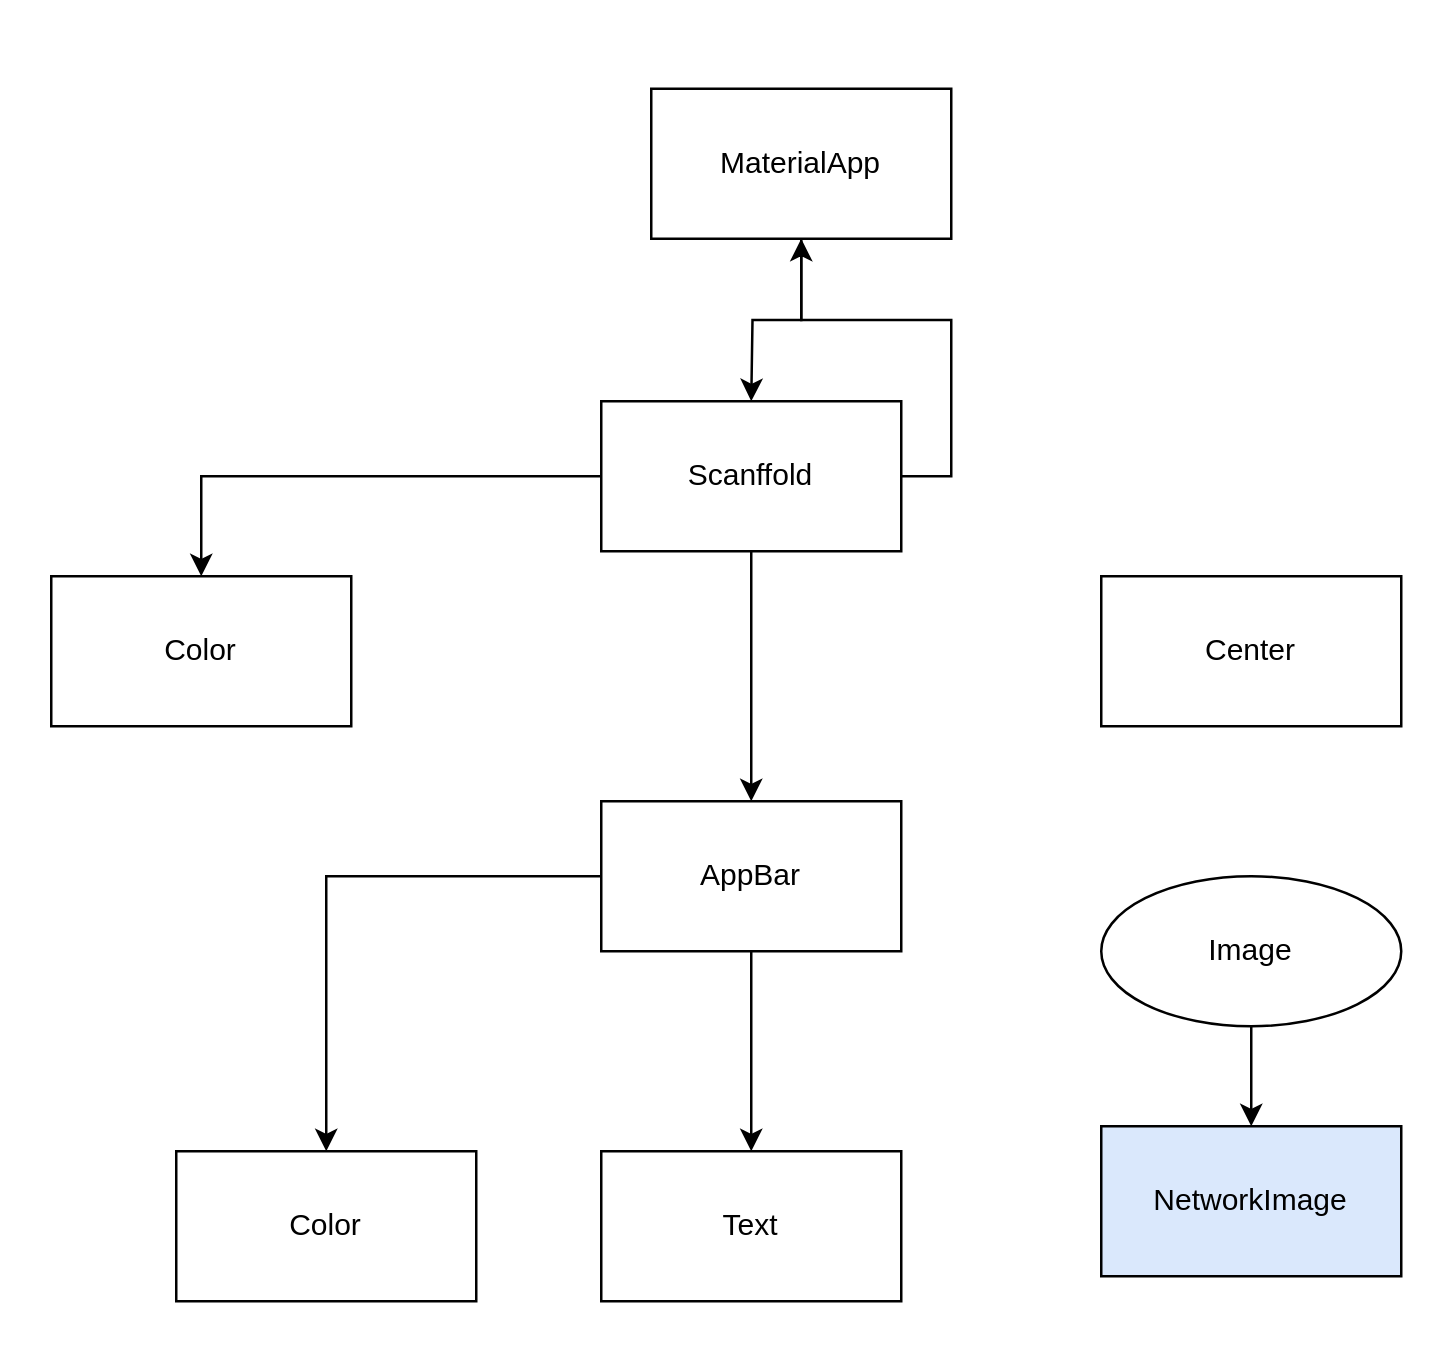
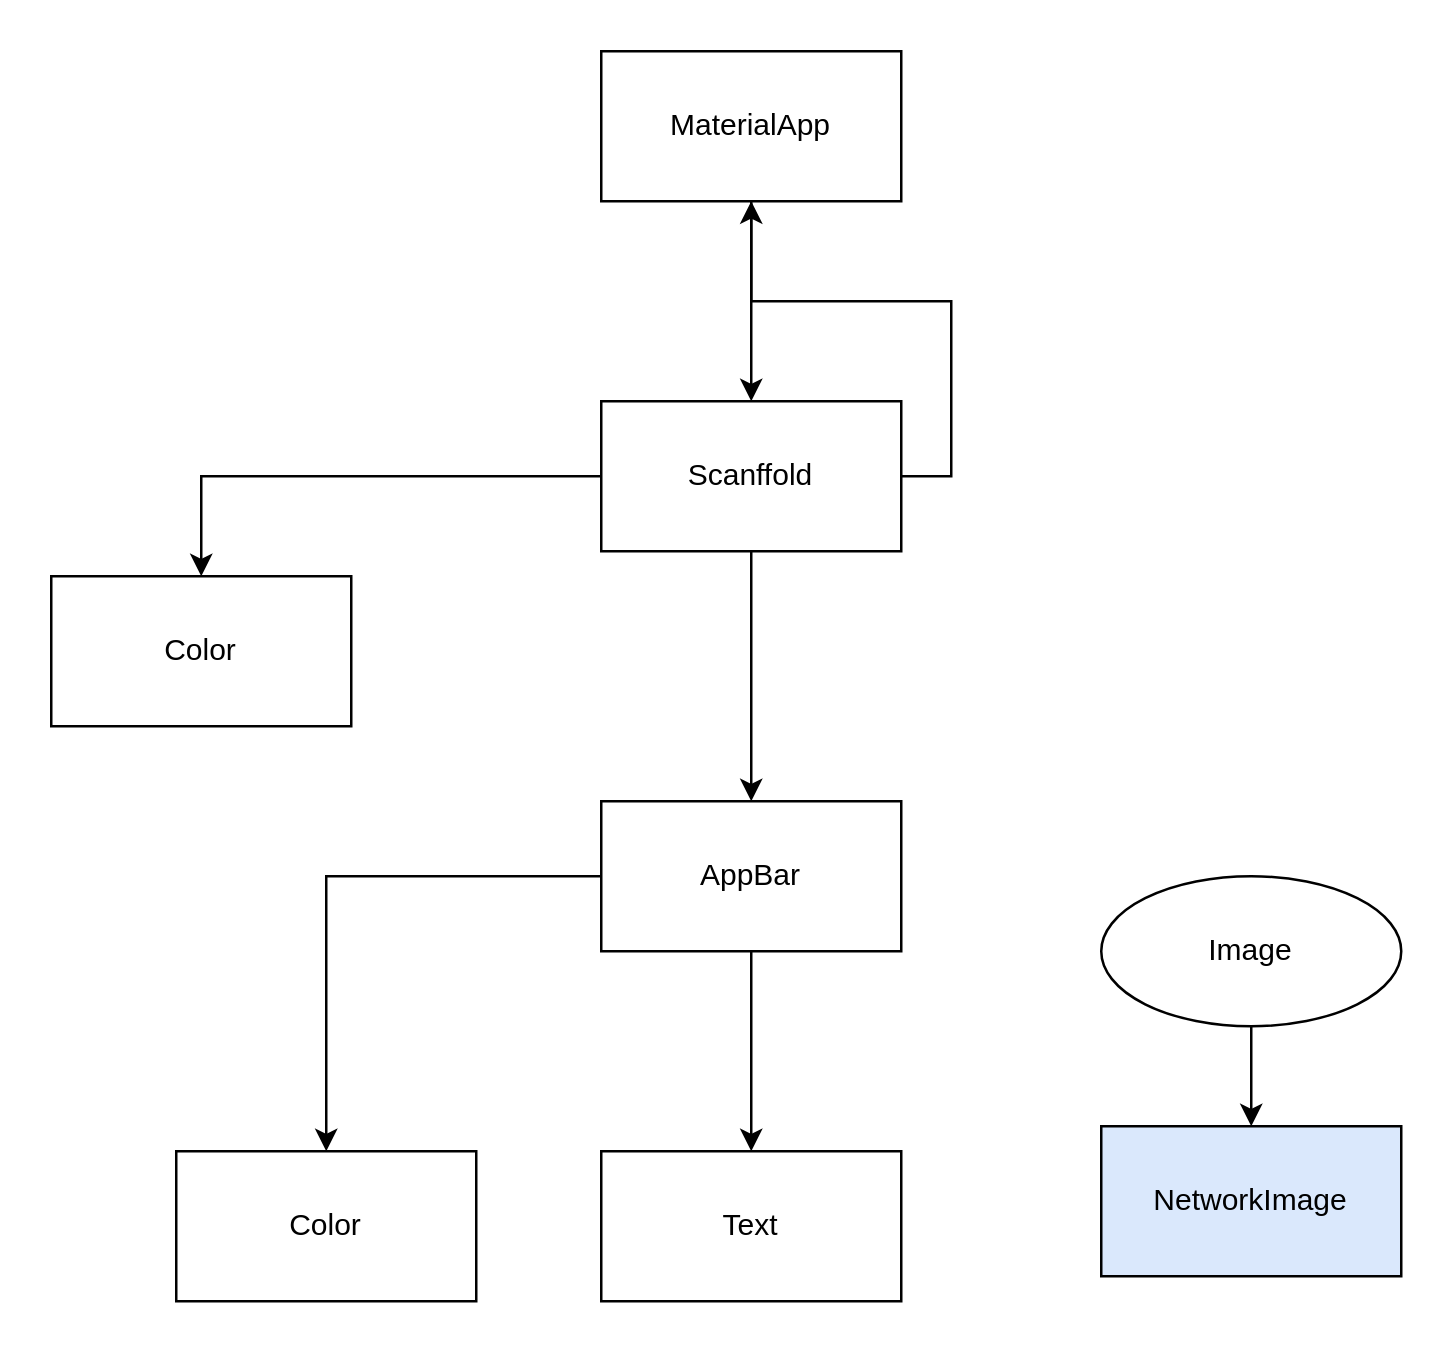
node "MaterialApp": moved (801, 164) -> (751, 126)
node "Center": removed
